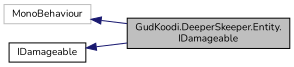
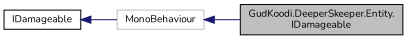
edge "GudKoodi.DeeperSkeeper.Entity. IDamageable" -> "IDamageable": now "MonoBehaviour" -> "IDamageable"
